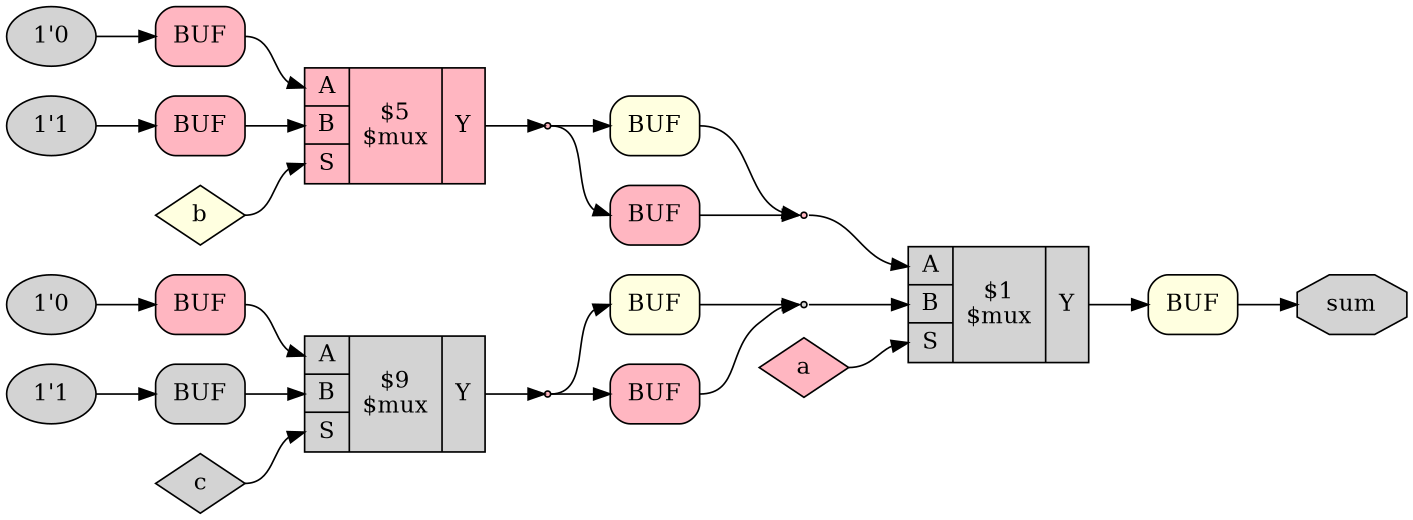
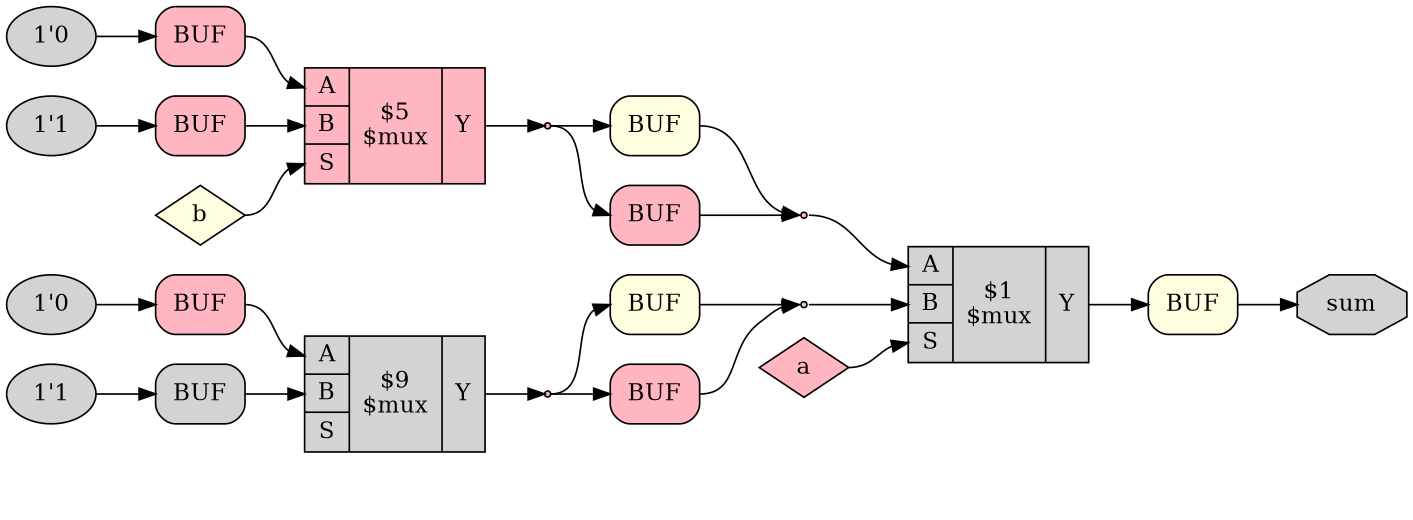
node "c": removed
